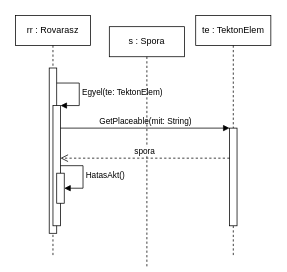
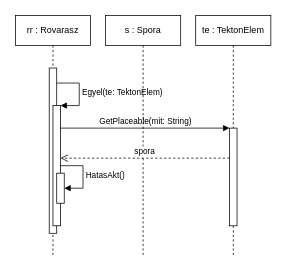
node "s : Spora": moved (147, 147) -> (143, 135)
